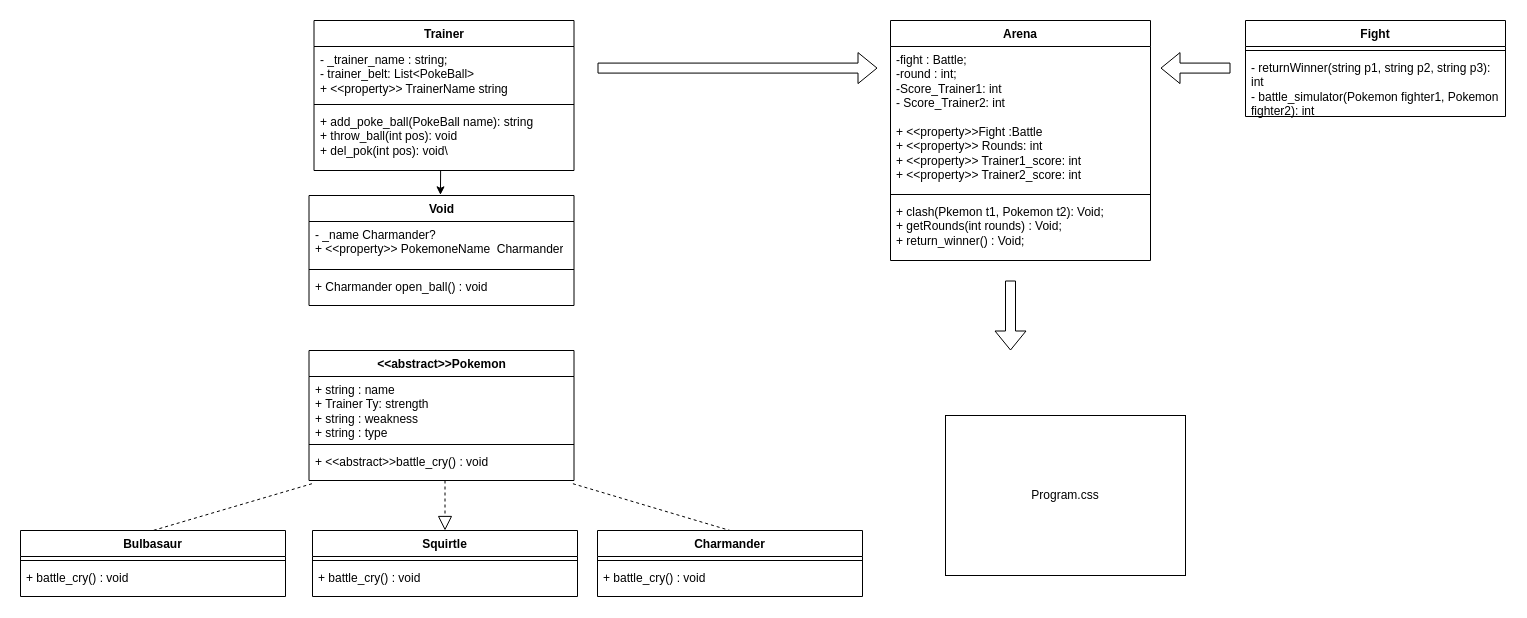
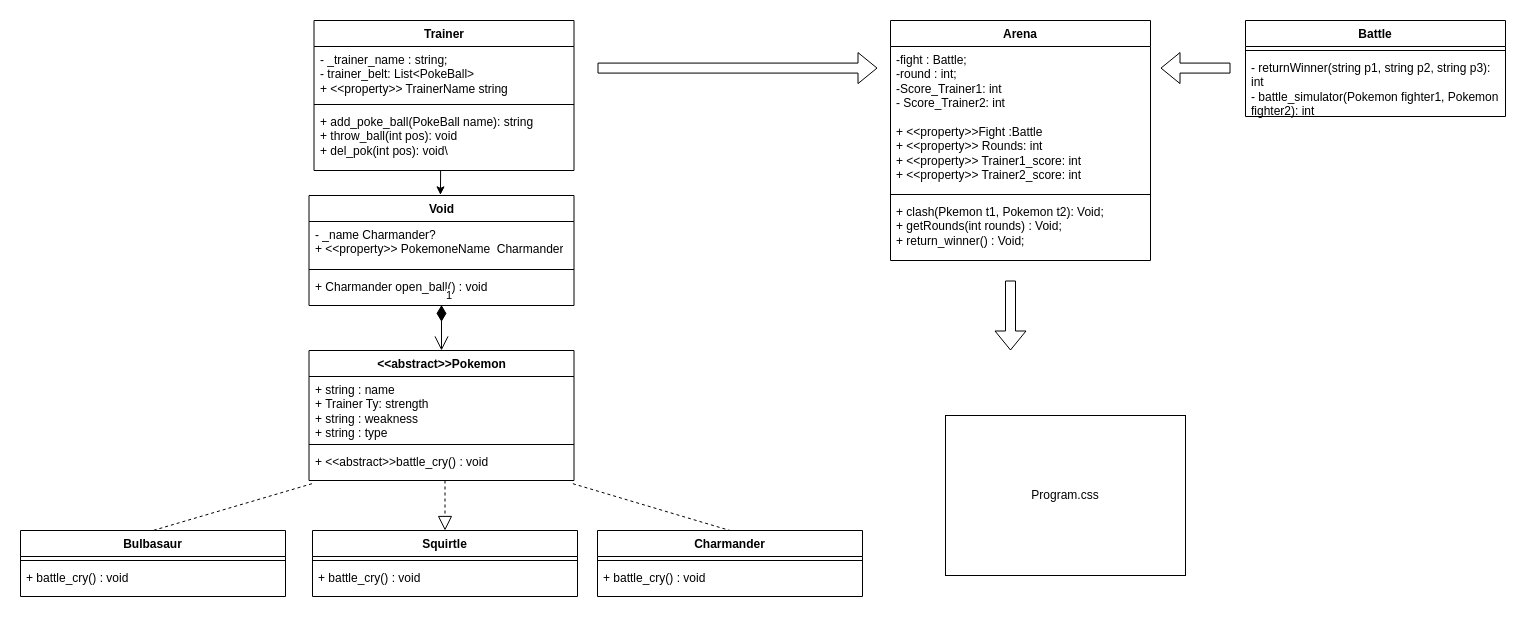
node "Fight": label "Fight" -> "Battle"
edge "+ Charmander open_ball() : void" -- "<<abstract>>Pokemon": added, label "1"
